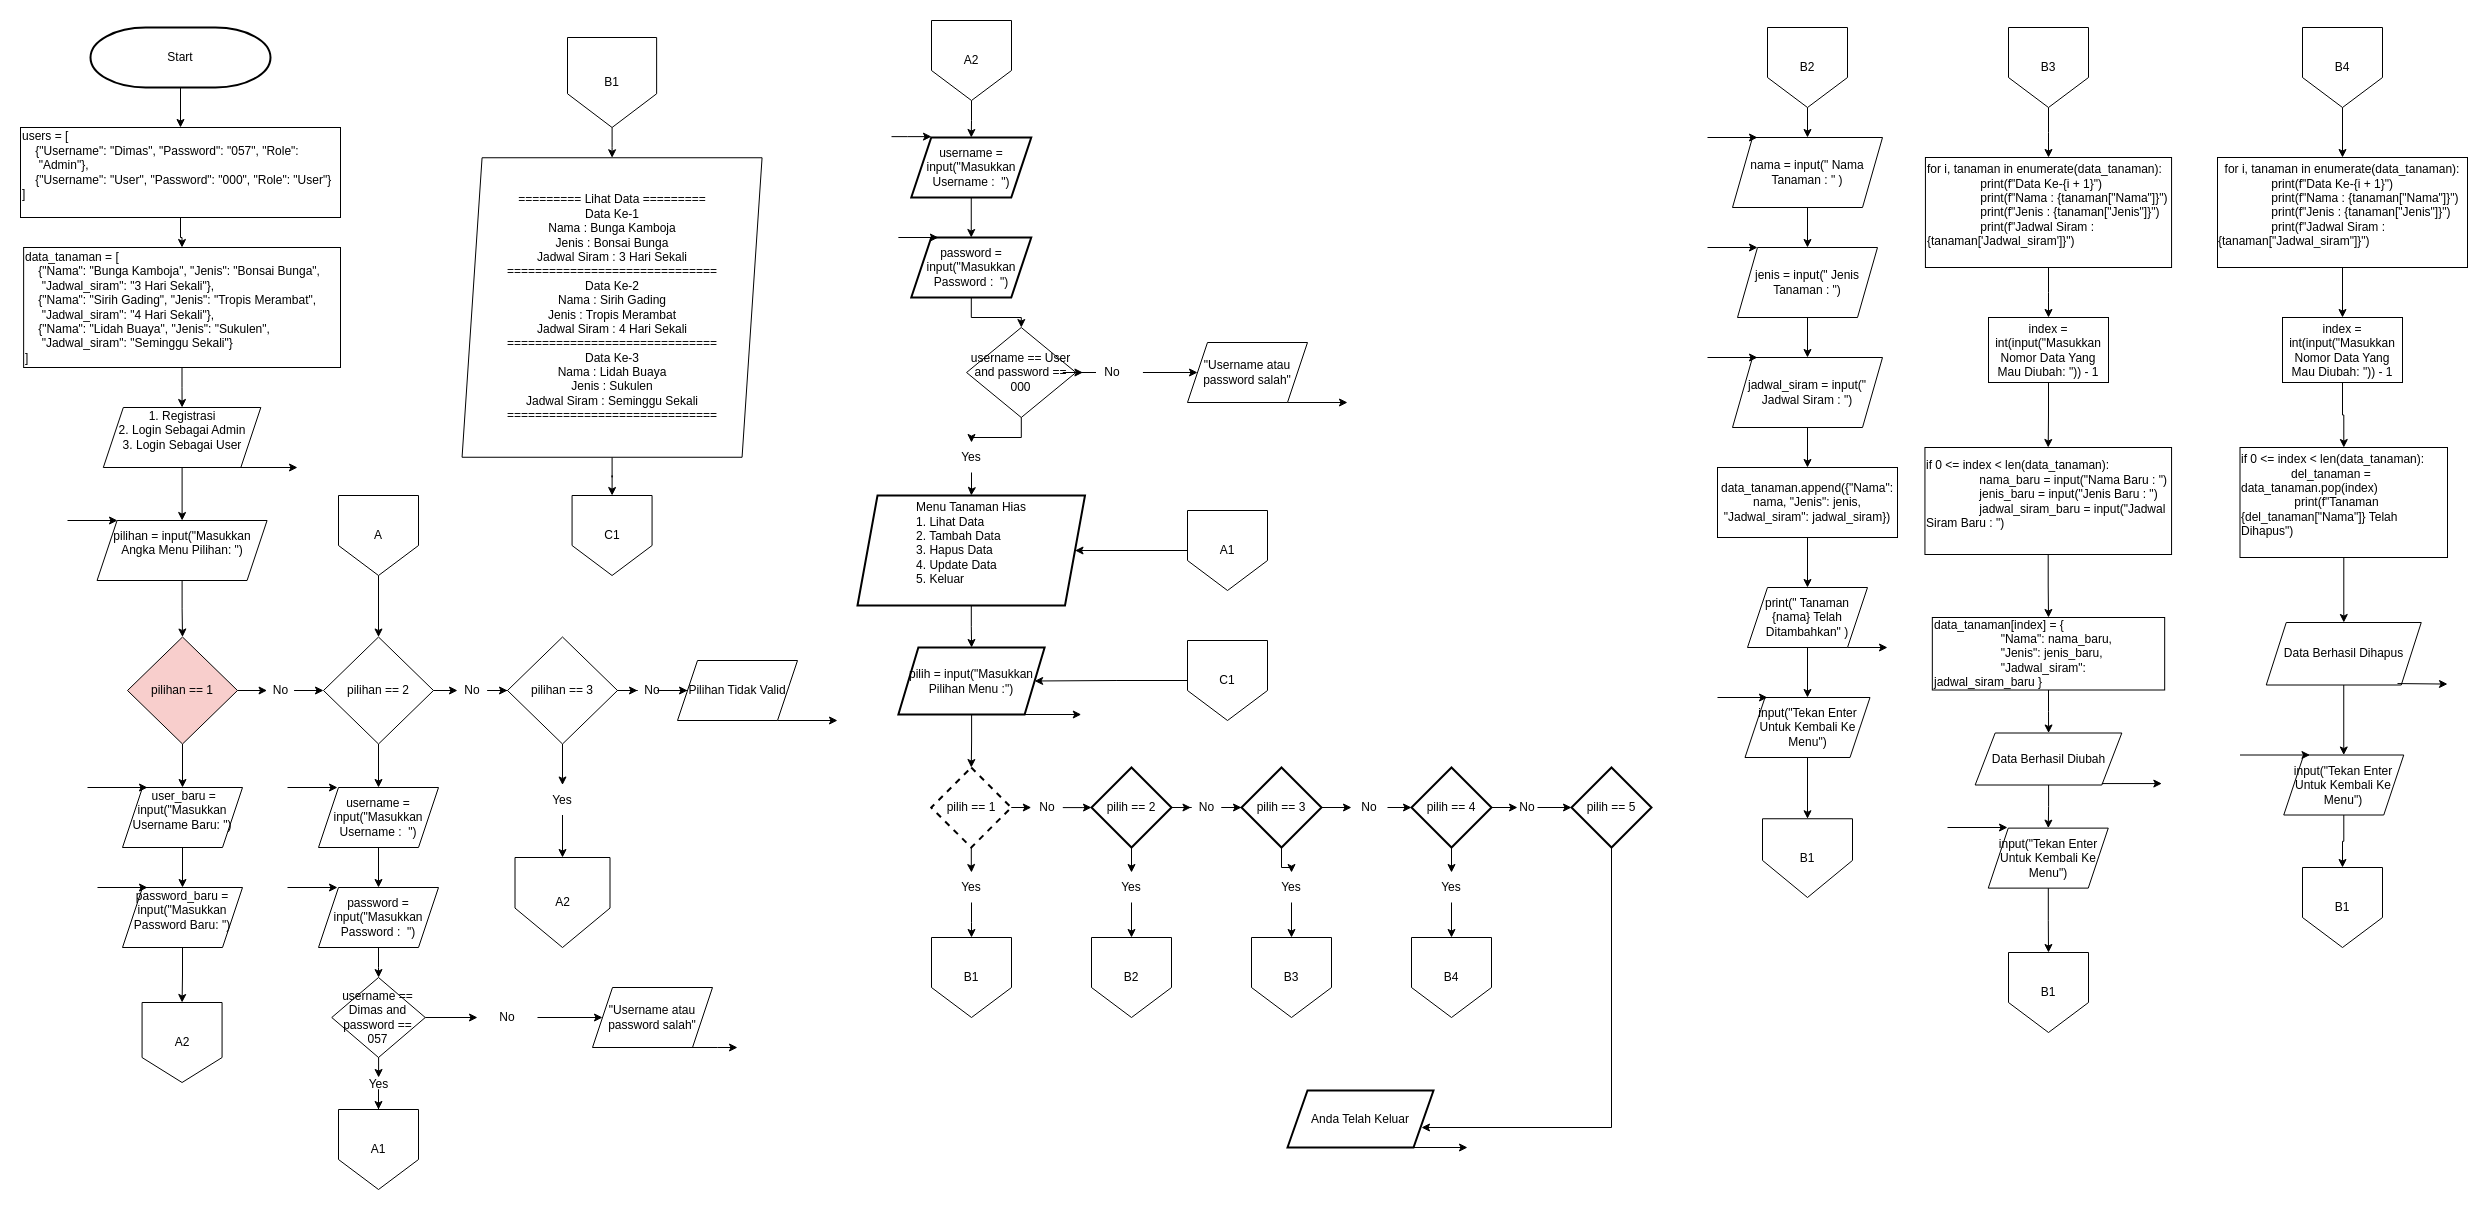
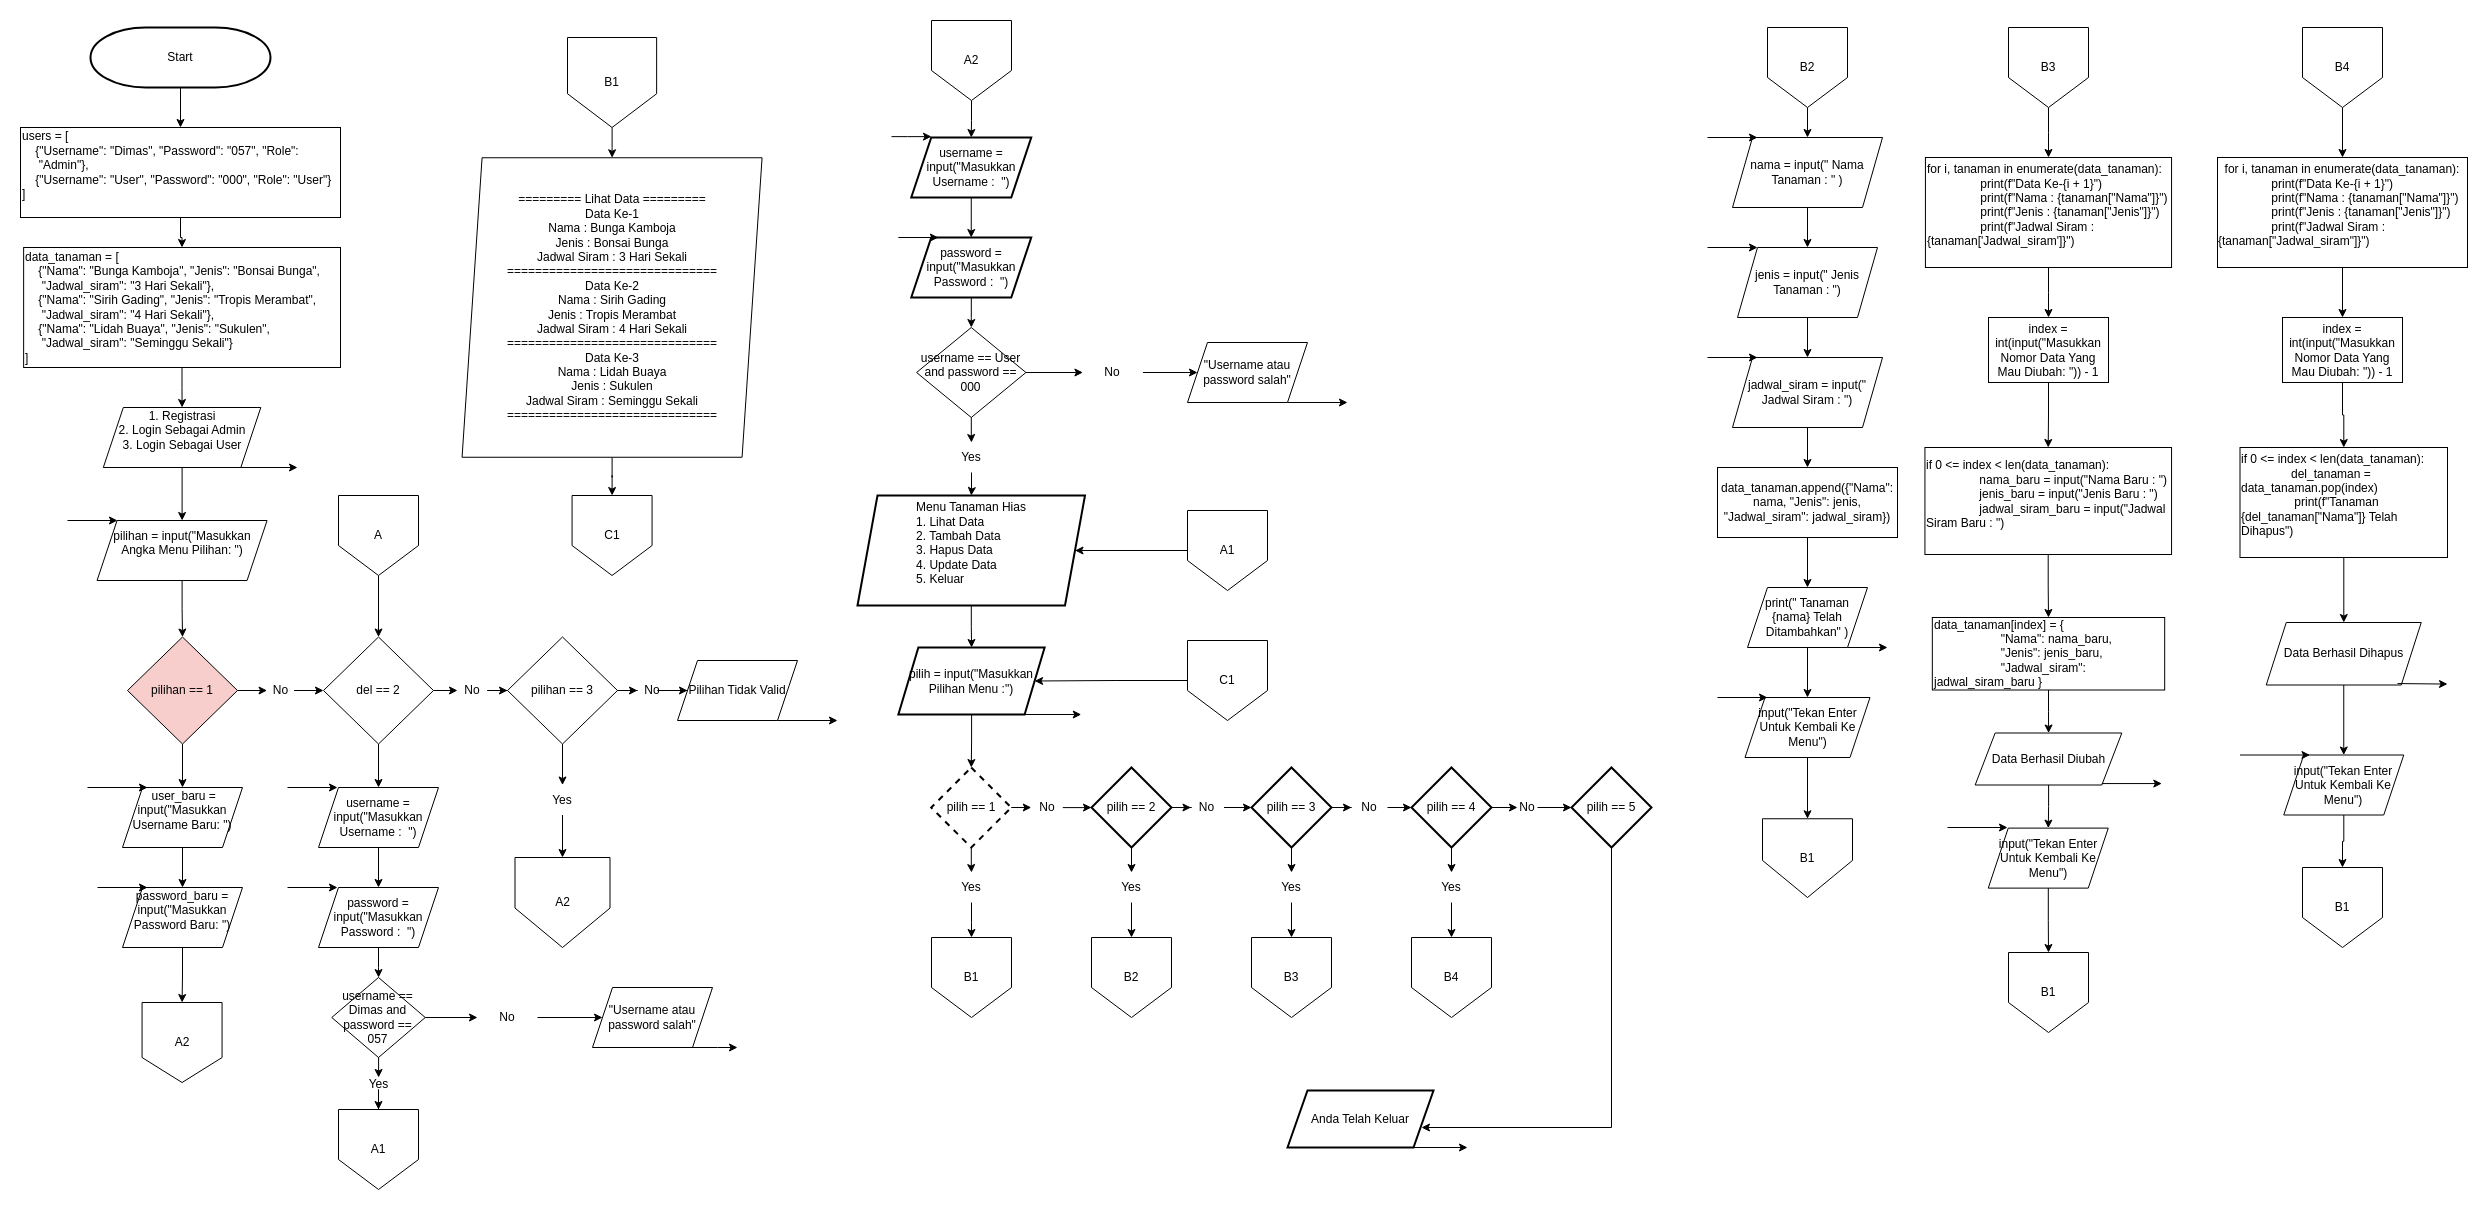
node "username == User and password == 000": moved (1021, 373) -> (971, 373)
node "pilihan == 2": label "pilihan == 2" -> "del == 2"
node "pilih == 3": moved (1282, 808) -> (1292, 808)
